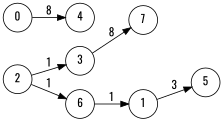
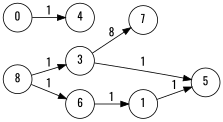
edge "0" -> "4": label "8" -> "1"
edge "3" -> "5": added, label "1"
node "2": label "2" -> "8"
edge "1" -> "5": label "3" -> "1"
